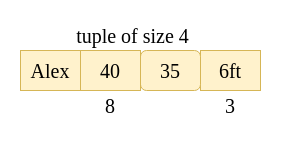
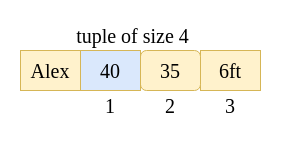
node "40": fillcolor #fff2cc -> #dae8fc
node "8": label "8" -> "1"
node "2": added
